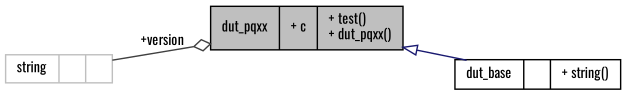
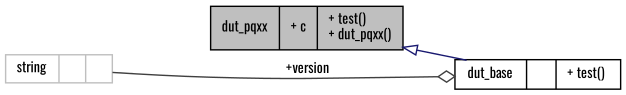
edge "string" -> "dut_pqxx": now "string" -> "dut_base"
node "dut_base": text "+ string()" -> "+ test()"
